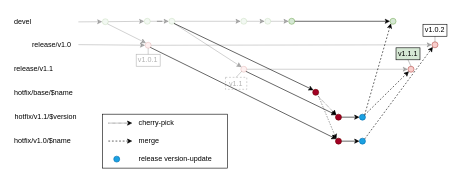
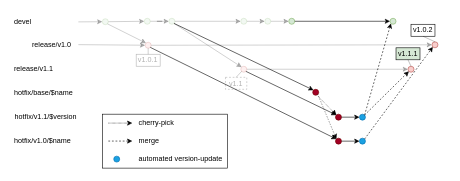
node "v1.0.2": moved (435, 30) -> (423, 30)
node "release version-update": label "release version-update" -> "automated version-update"
